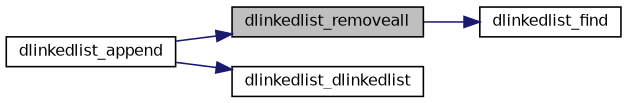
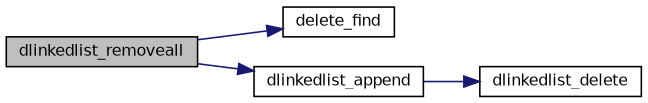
node "dlinkedlist_find": label "dlinkedlist_find" -> "delete_find"
edge "dlinkedlist_append" -> "dlinkedlist_removeall": reversed
node "dlinkedlist_dlinkedlist": label "dlinkedlist_dlinkedlist" -> "dlinkedlist_delete"
